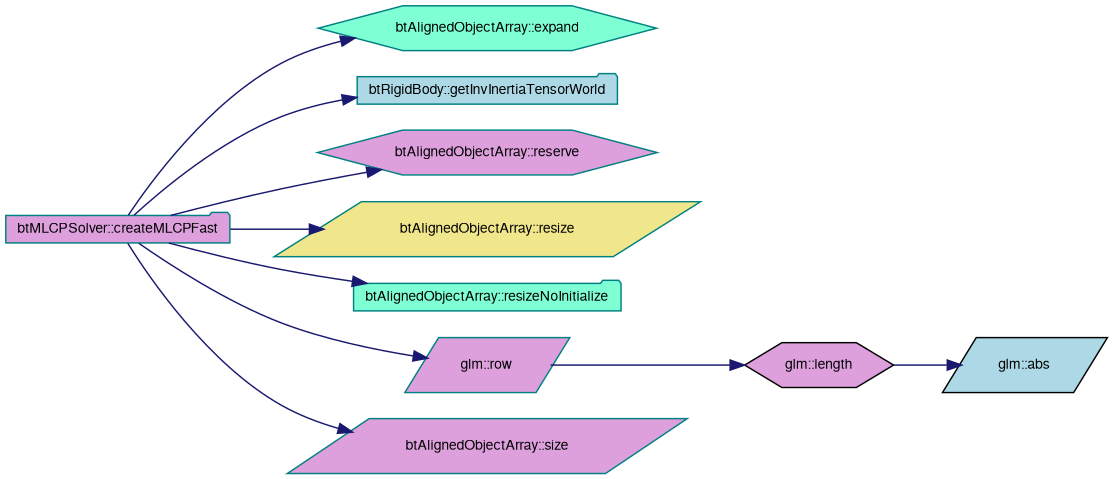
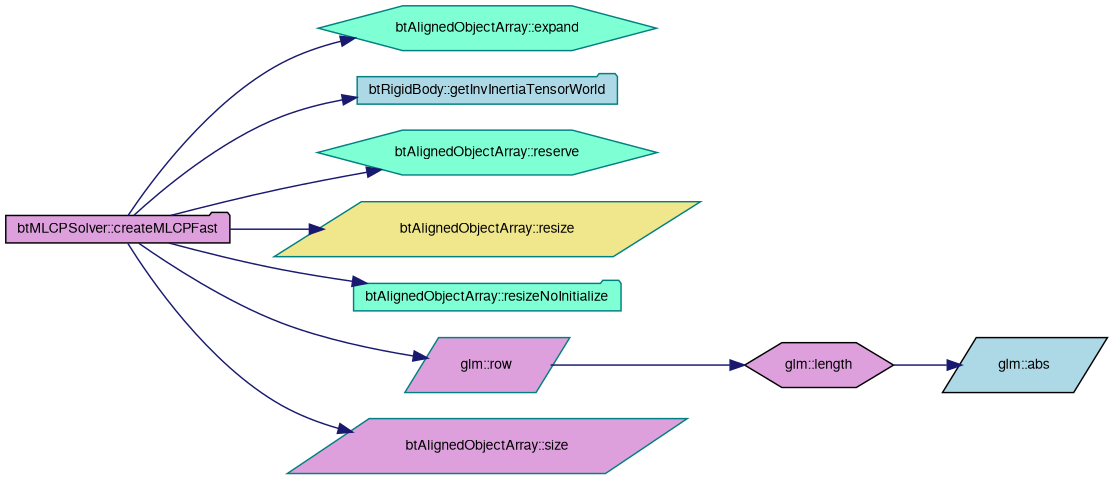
node "btAlignedObjectArray::reserve": fillcolor plum -> aquamarine
node "btMLCPSolver::createMLCPFast": color teal -> black
